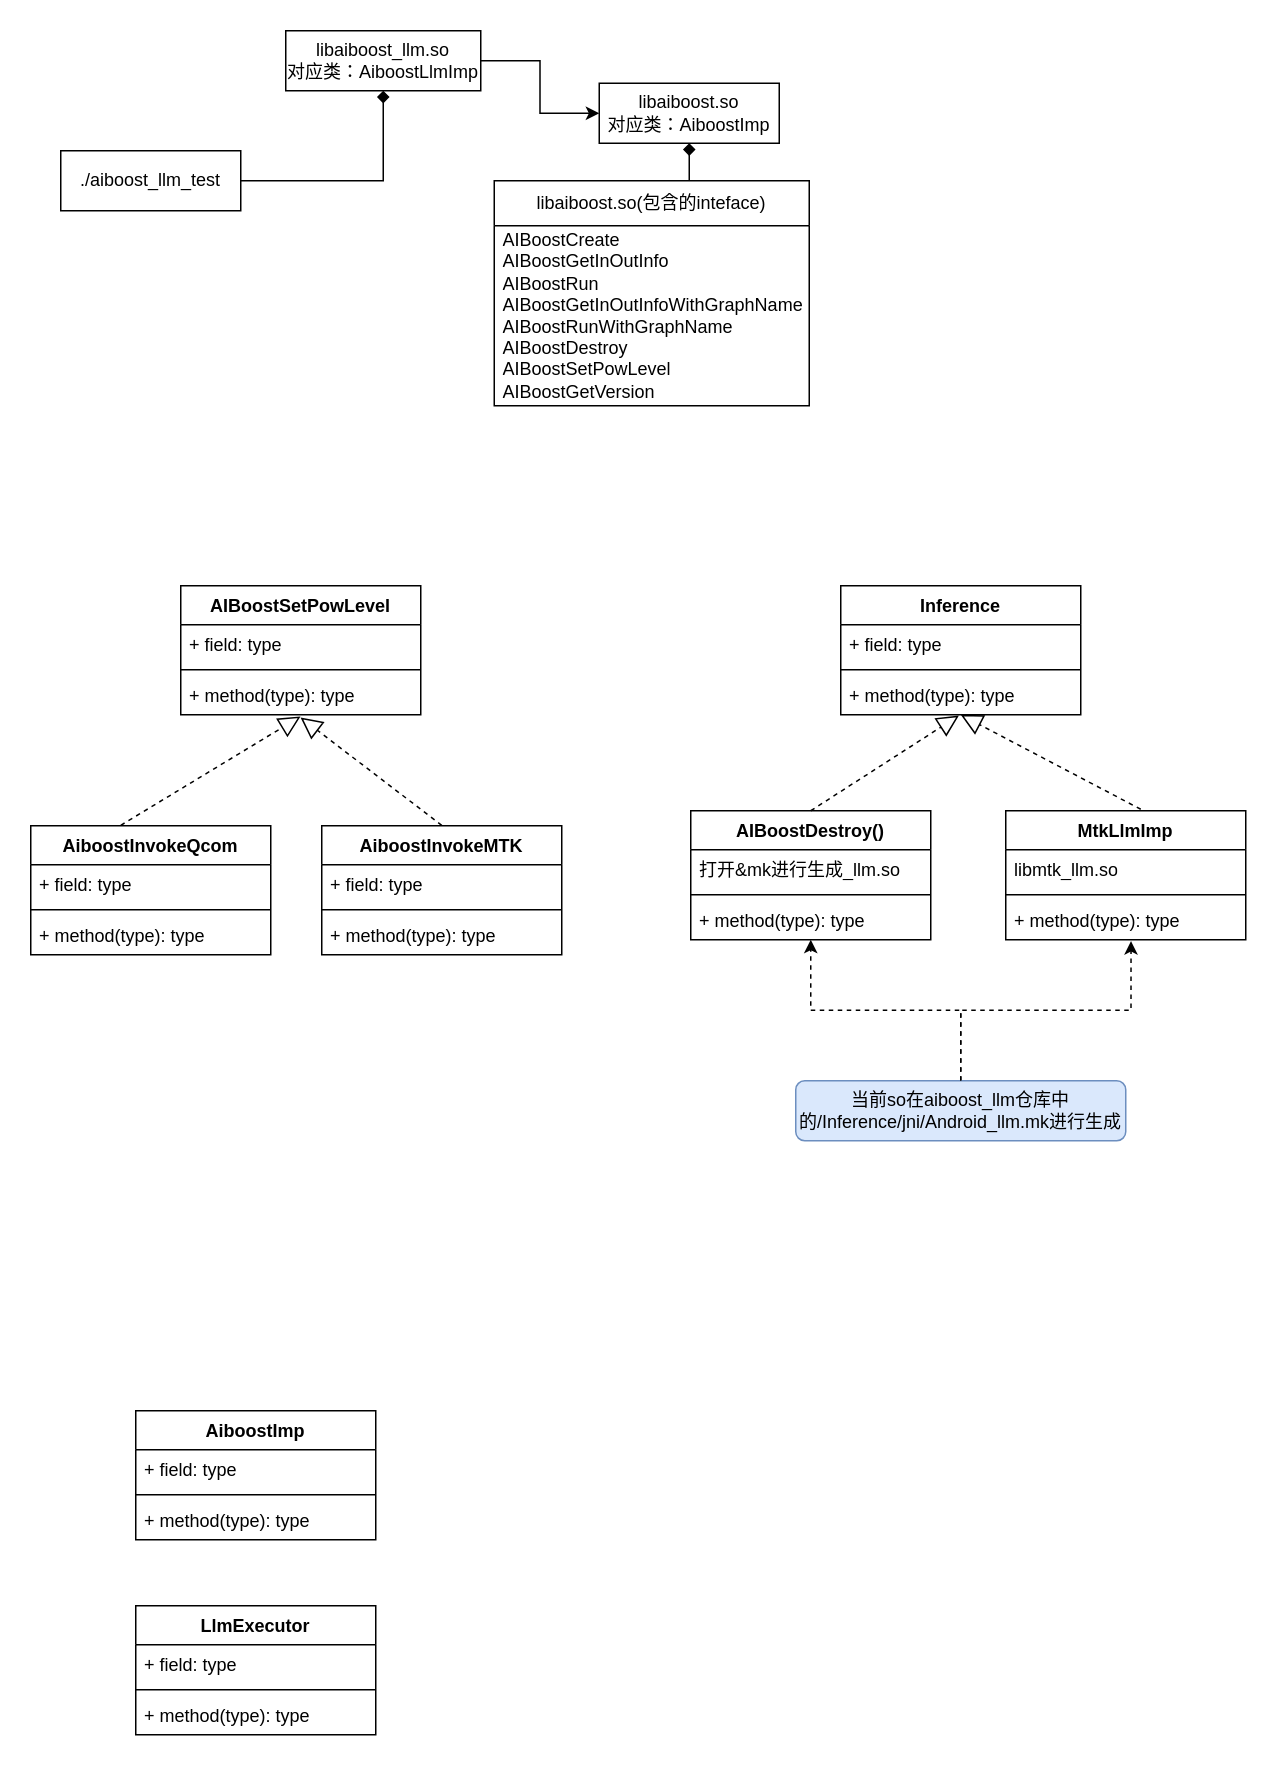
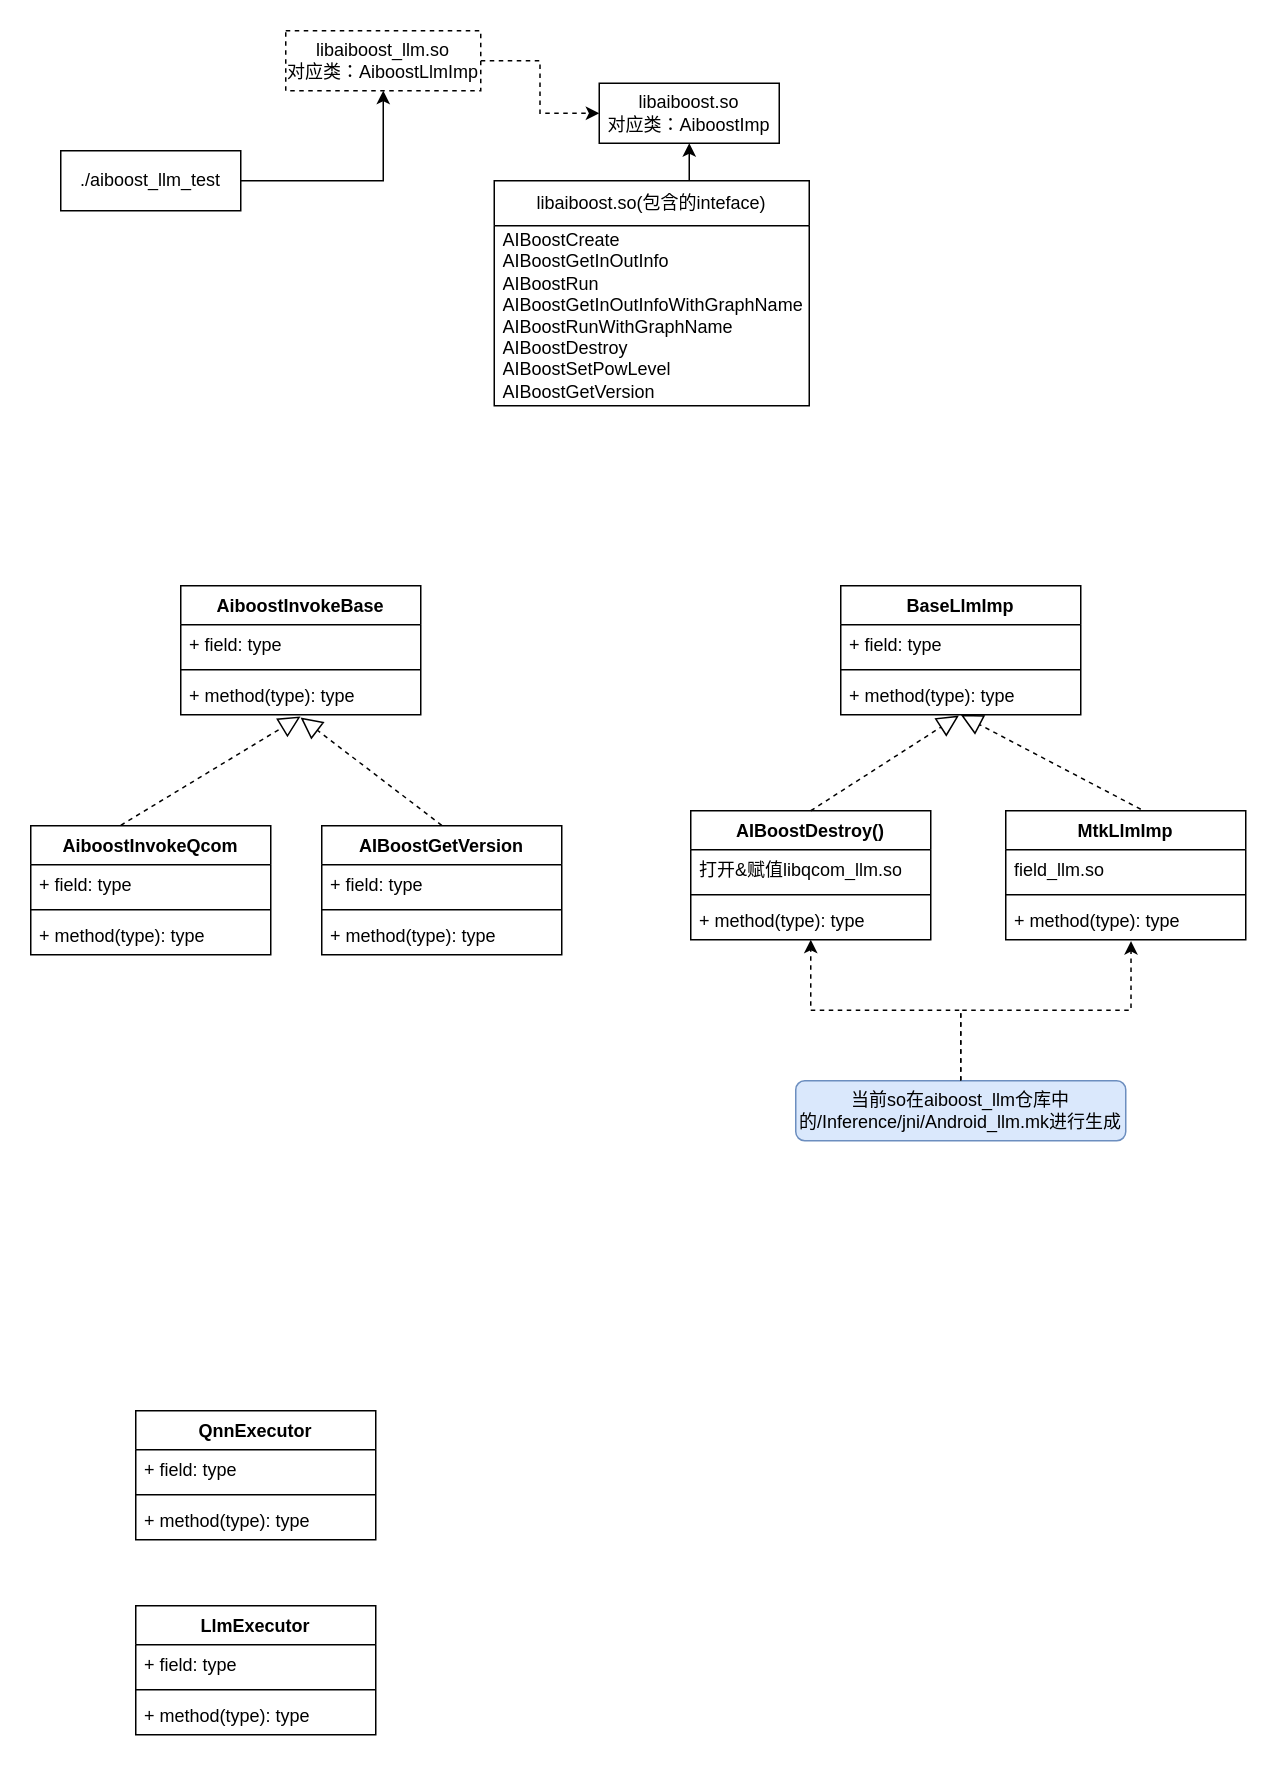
node "libaiboost_llm.so 对应类：AiboostLlmImp": style solid -> dashed
edge "libaiboost_llm.so 对应类：AiboostLlmImp" -> "libaiboost.so 对应类：AiboostImp": style solid -> dashed
edge "./aiboost_llm_test" -> "libaiboost_llm.so 对应类：AiboostLlmImp": arrowhead diamond -> classic
edge "libaiboost.so(包含的inteface)" -> "libaiboost.so 对应类：AiboostImp": arrowhead diamond -> classic
node "AIBoostSetPowLevel": label "AIBoostSetPowLevel" -> "AiboostInvokeBase"
node "Inference": label "Inference" -> "BaseLlmImp"
node "AiboostInvokeMTK": label "AiboostInvokeMTK" -> "AIBoostGetVersion"
node "打开&mk进行生成_llm.so": label "打开&mk进行生成_llm.so" -> "打开&赋值libqcom_llm.so"
node "libmtk_llm.so": label "libmtk_llm.so" -> "field_llm.so"
node "AiboostImp": label "AiboostImp" -> "QnnExecutor"
